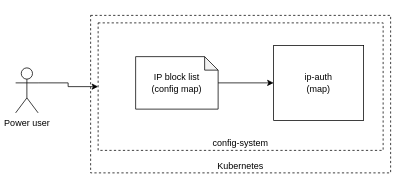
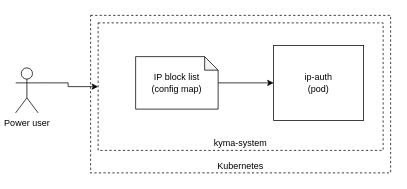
node "ip-auth (map)": label "ip-auth (map)" -> "ip-auth (pod)"
node "config-system": label "config-system" -> "kyma-system"
